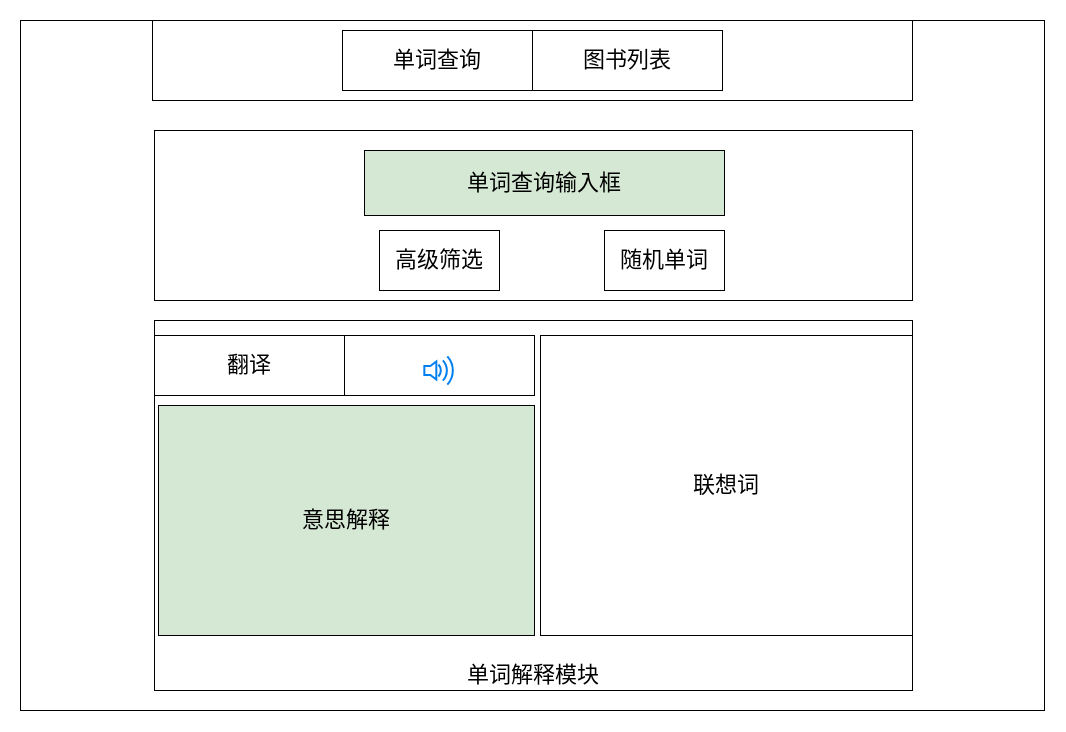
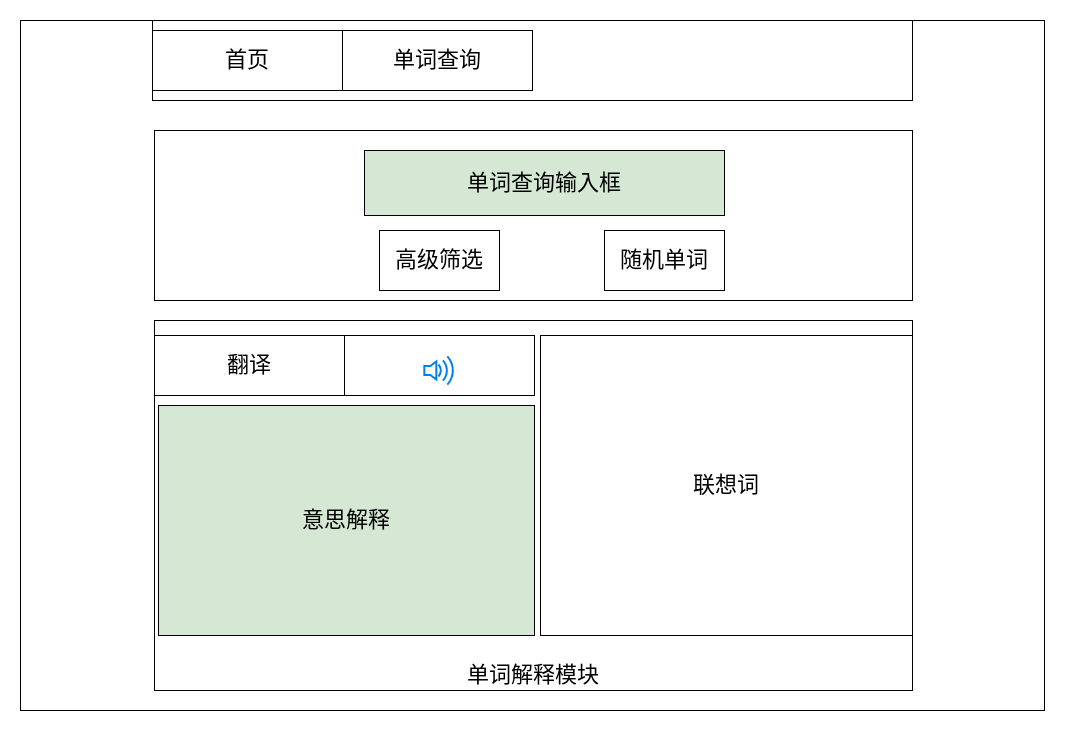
node "首页": added
node "图书列表": removed
